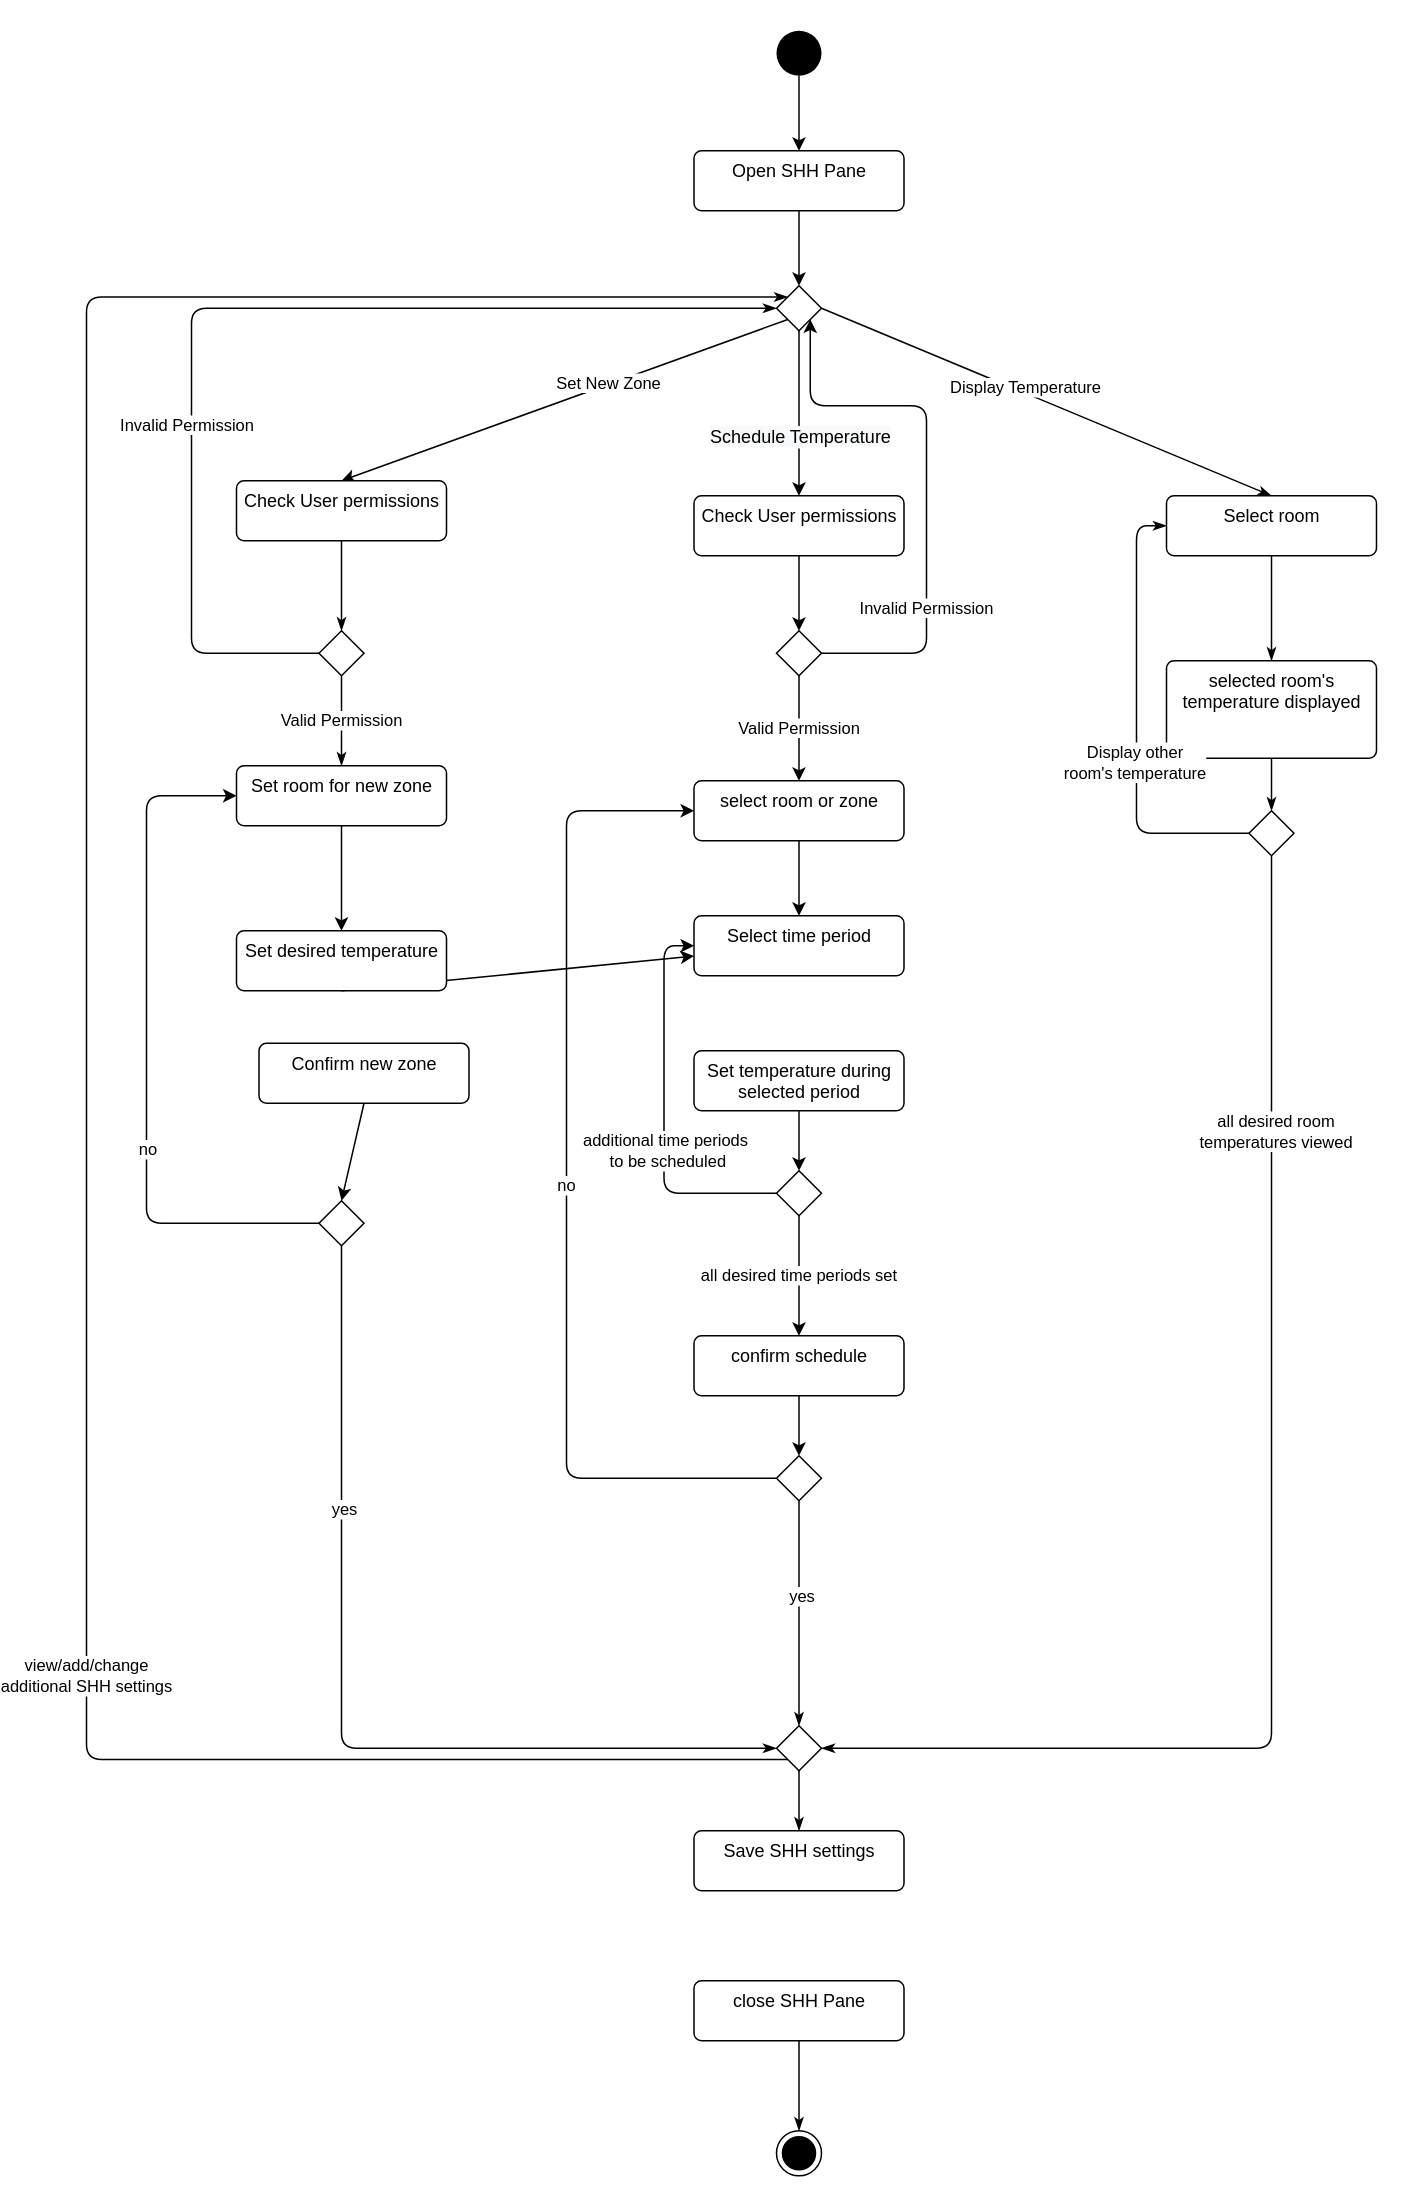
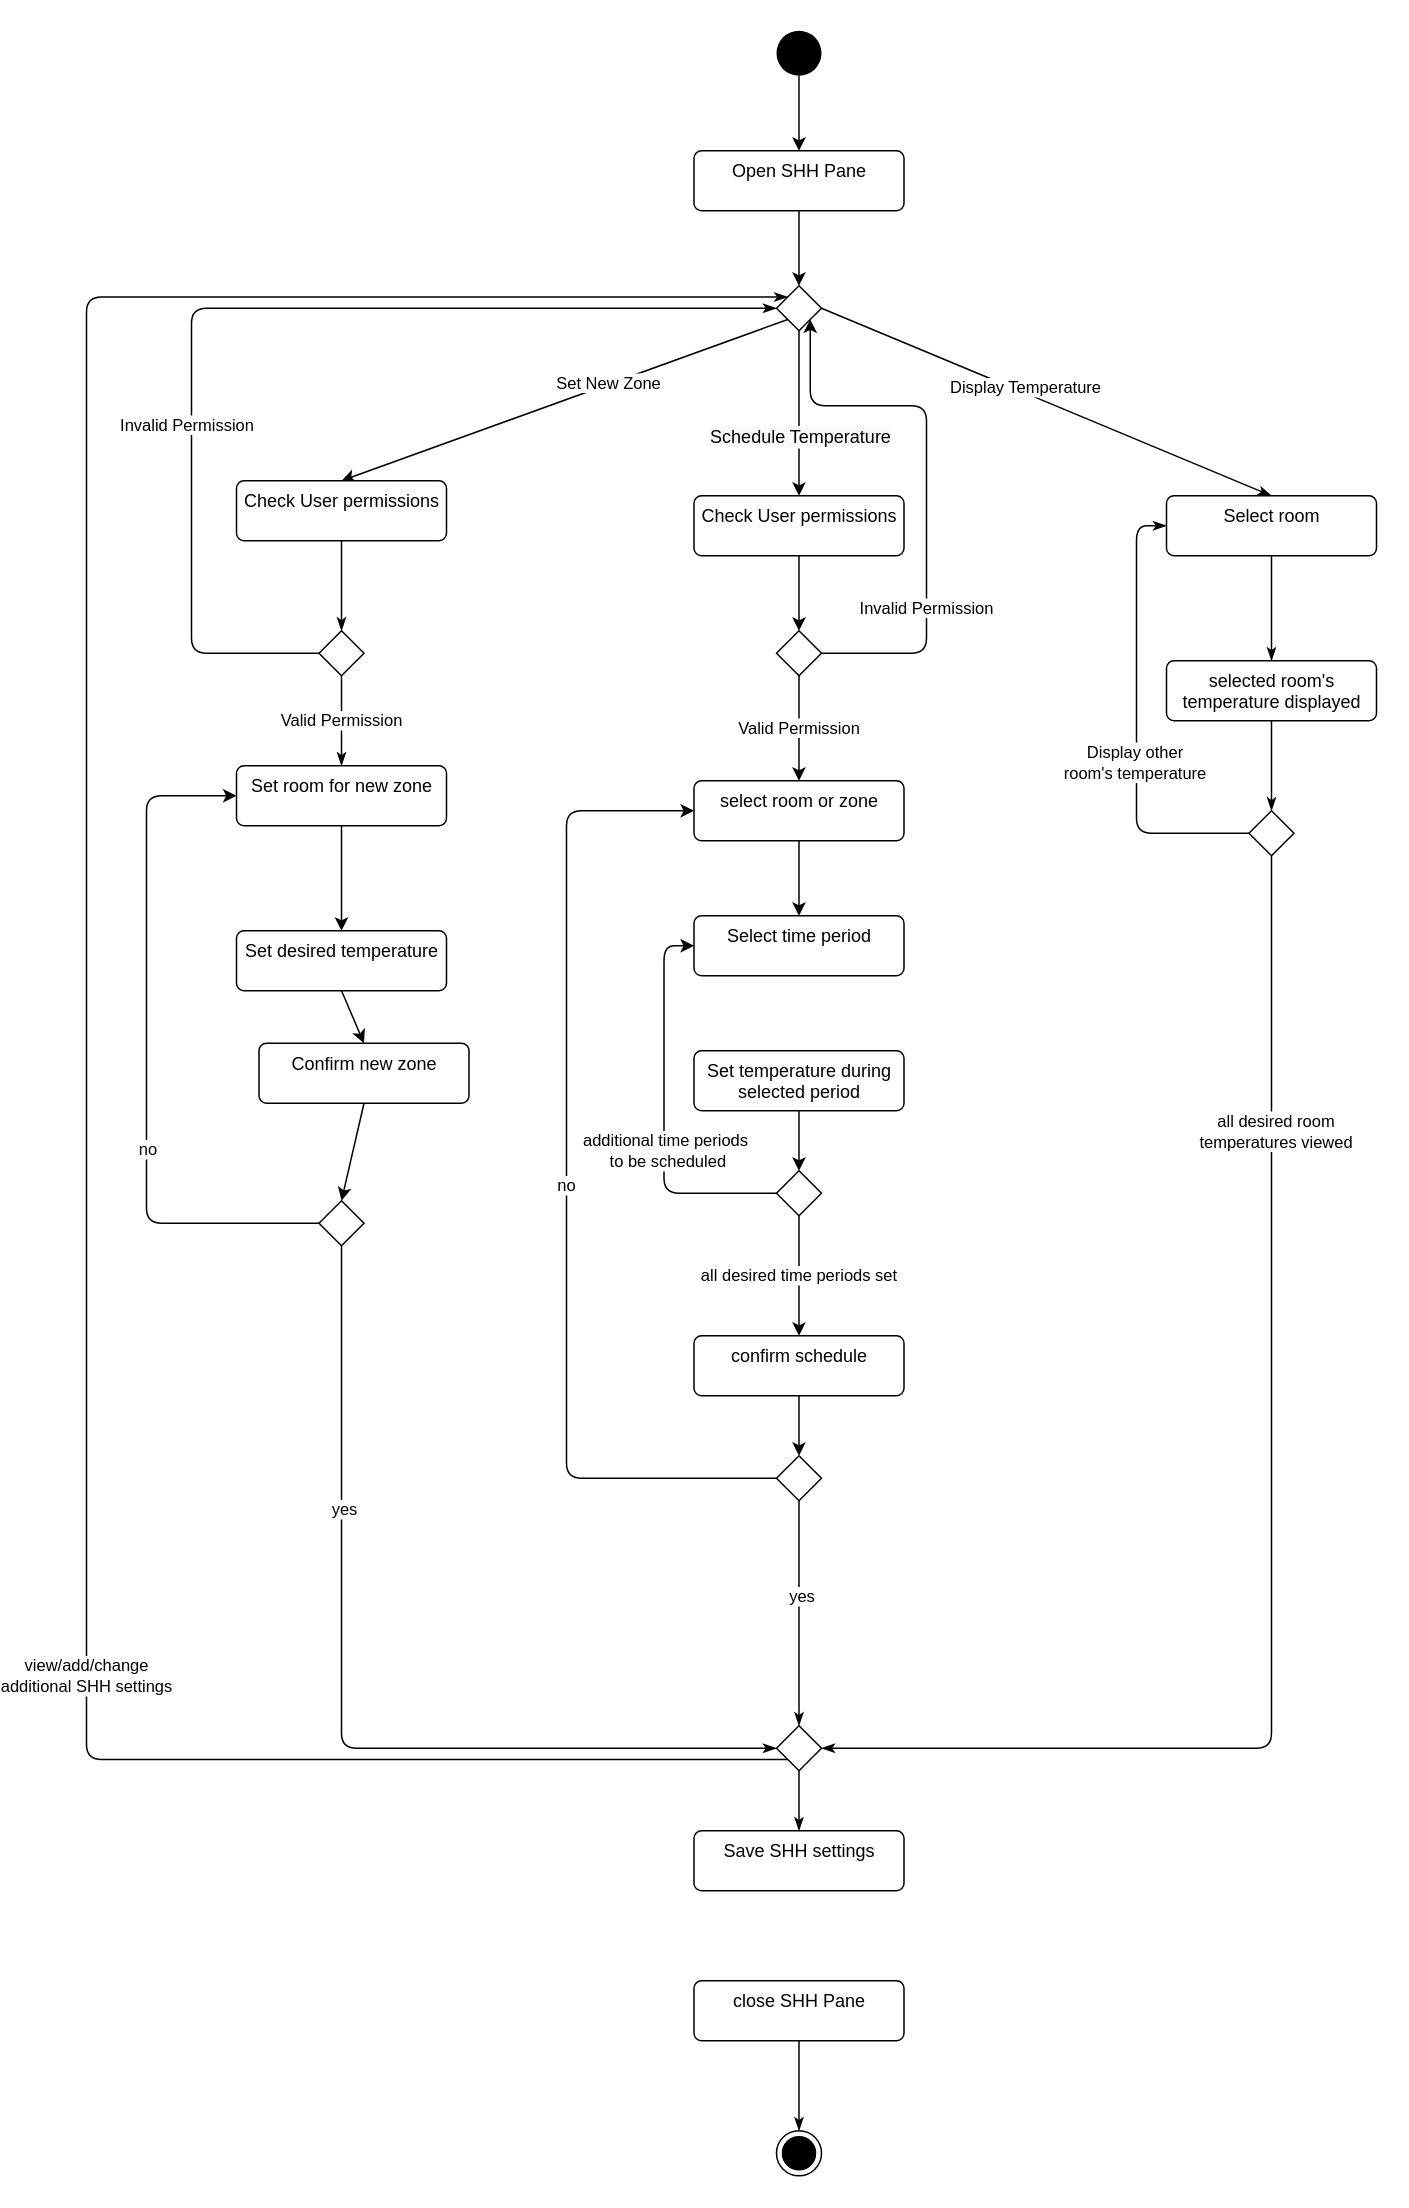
node "selected room's temperature displayed": size 210x98 -> 210x60
edge "Set desired temperature" -> "Select time period": now "Set desired temperature" -> "Confirm new zone"
